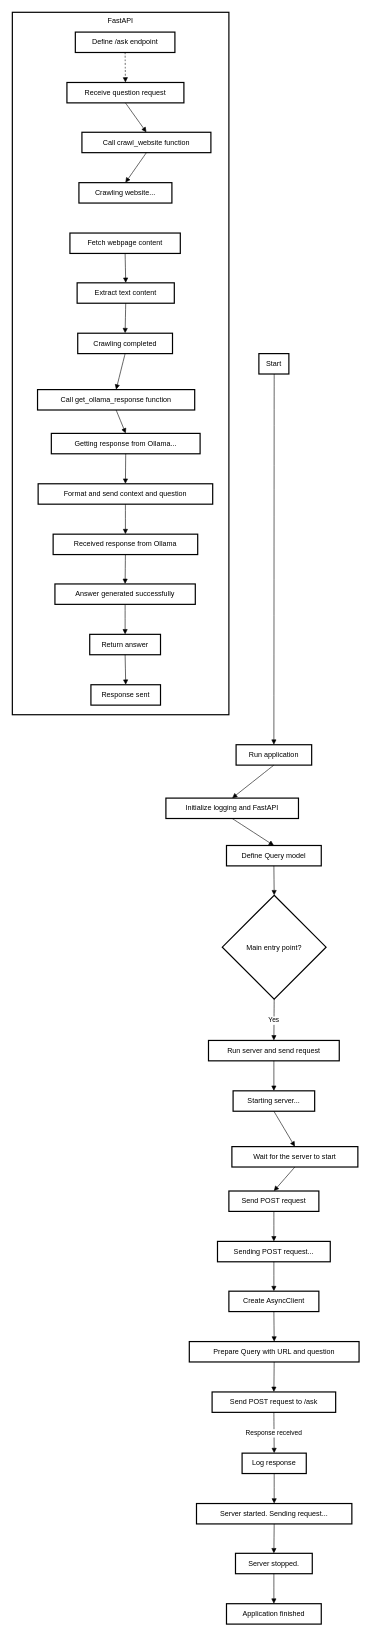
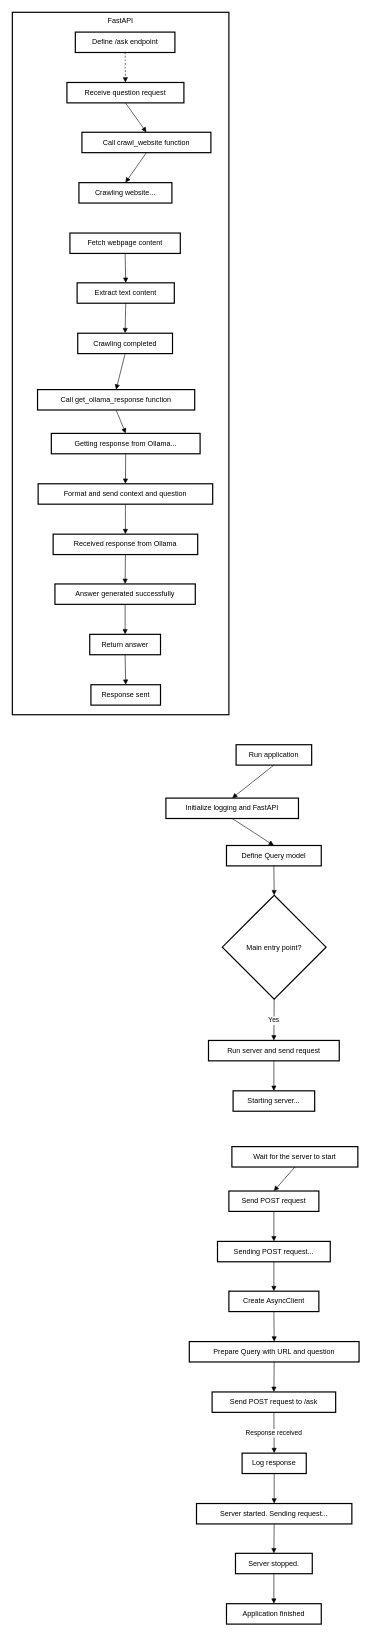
node "Start": removed
edge "Start" -> "Run application": removed
edge "Starting server..." -> "Wait for the server to start": removed
